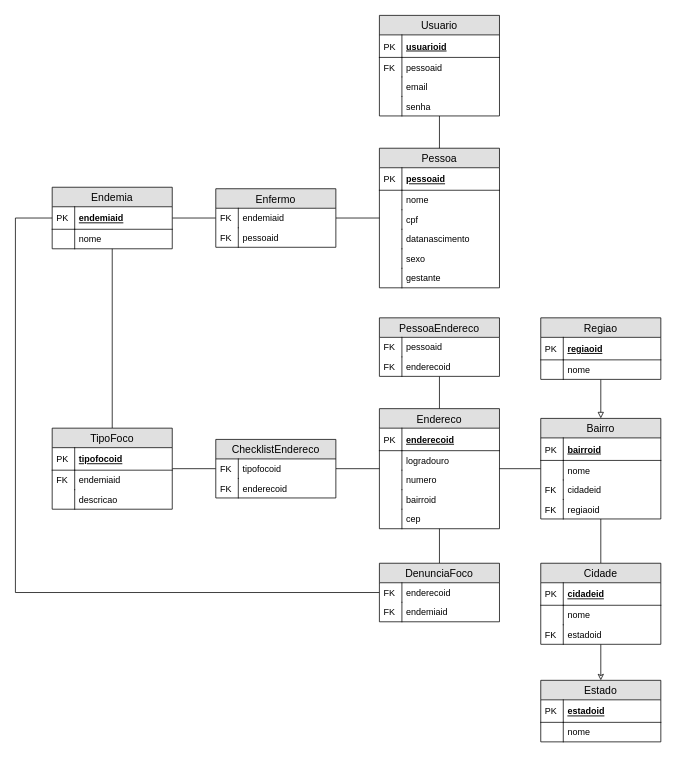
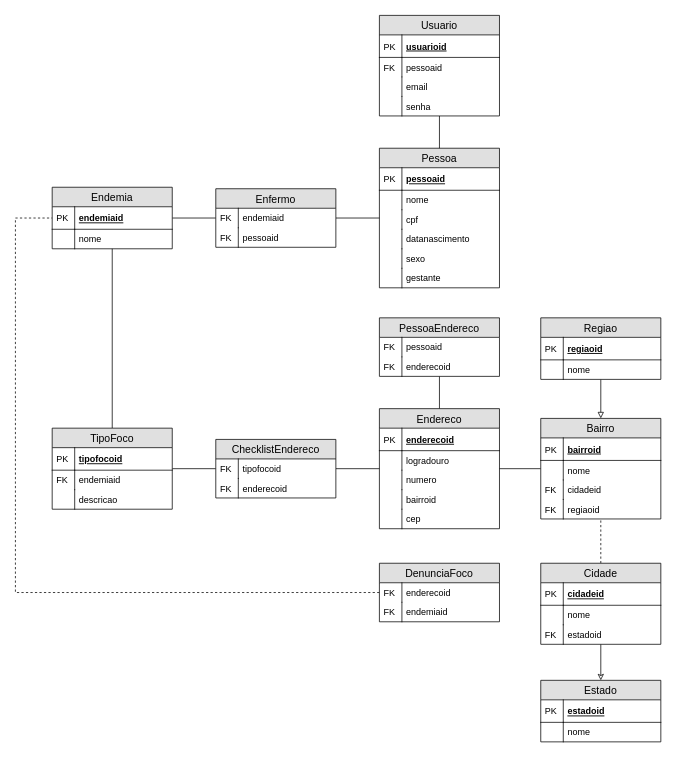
edge "Bairro" -- "Cidade": style solid -> dashed
edge "Endereco" -- "DenunciaFoco": removed
edge "Endemia" -- "DenunciaFoco": style solid -> dashed
